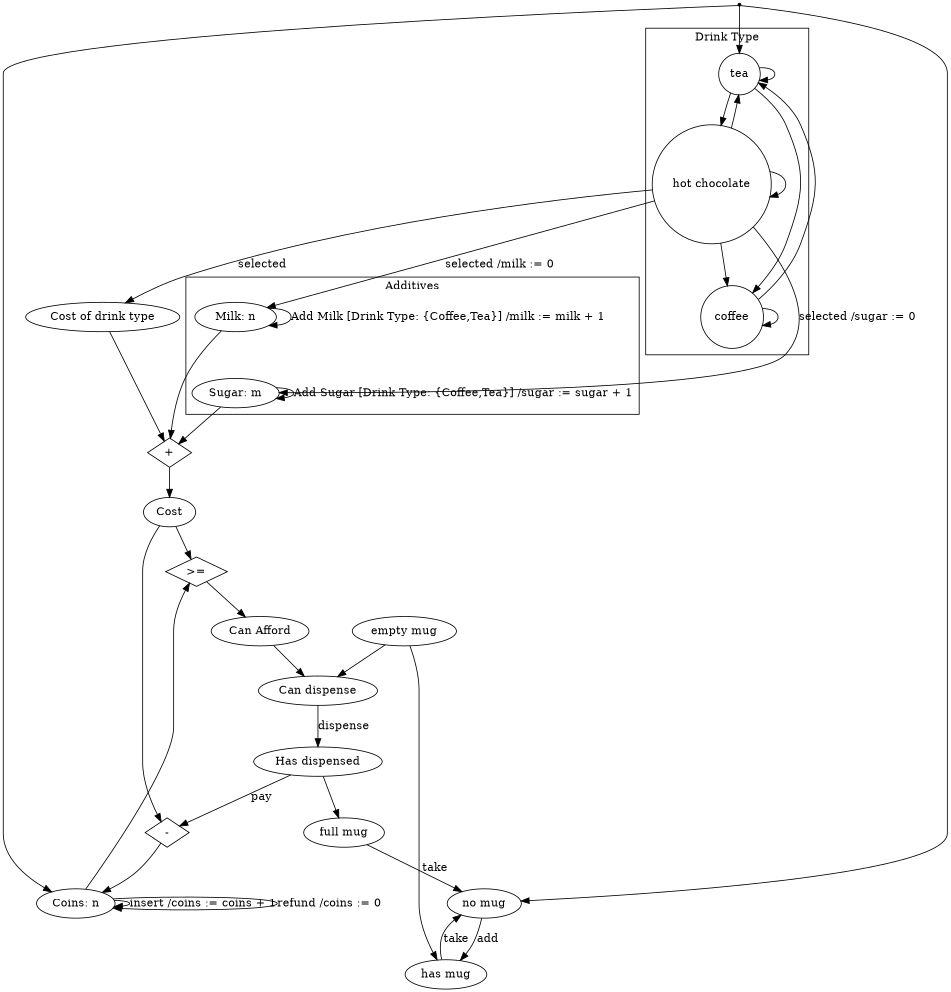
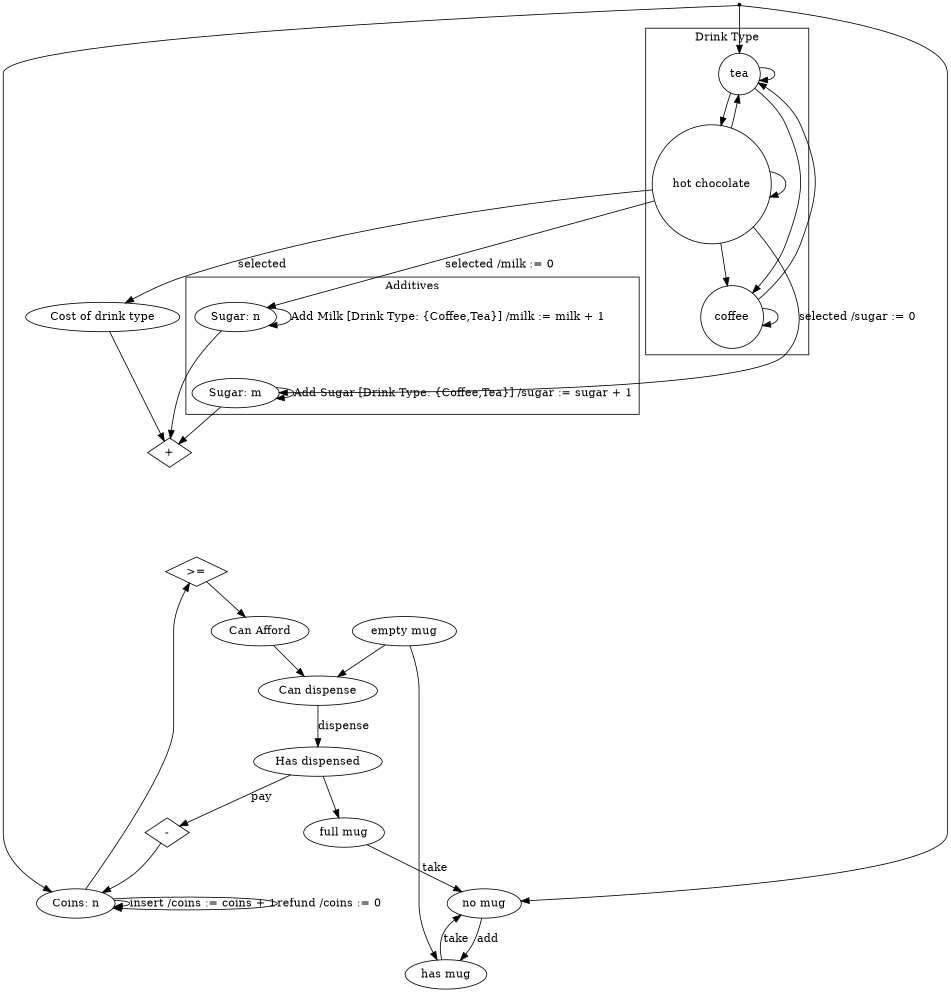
node "Milk: n": label "Milk: n" -> "Sugar: n"
node "Cost": removed
